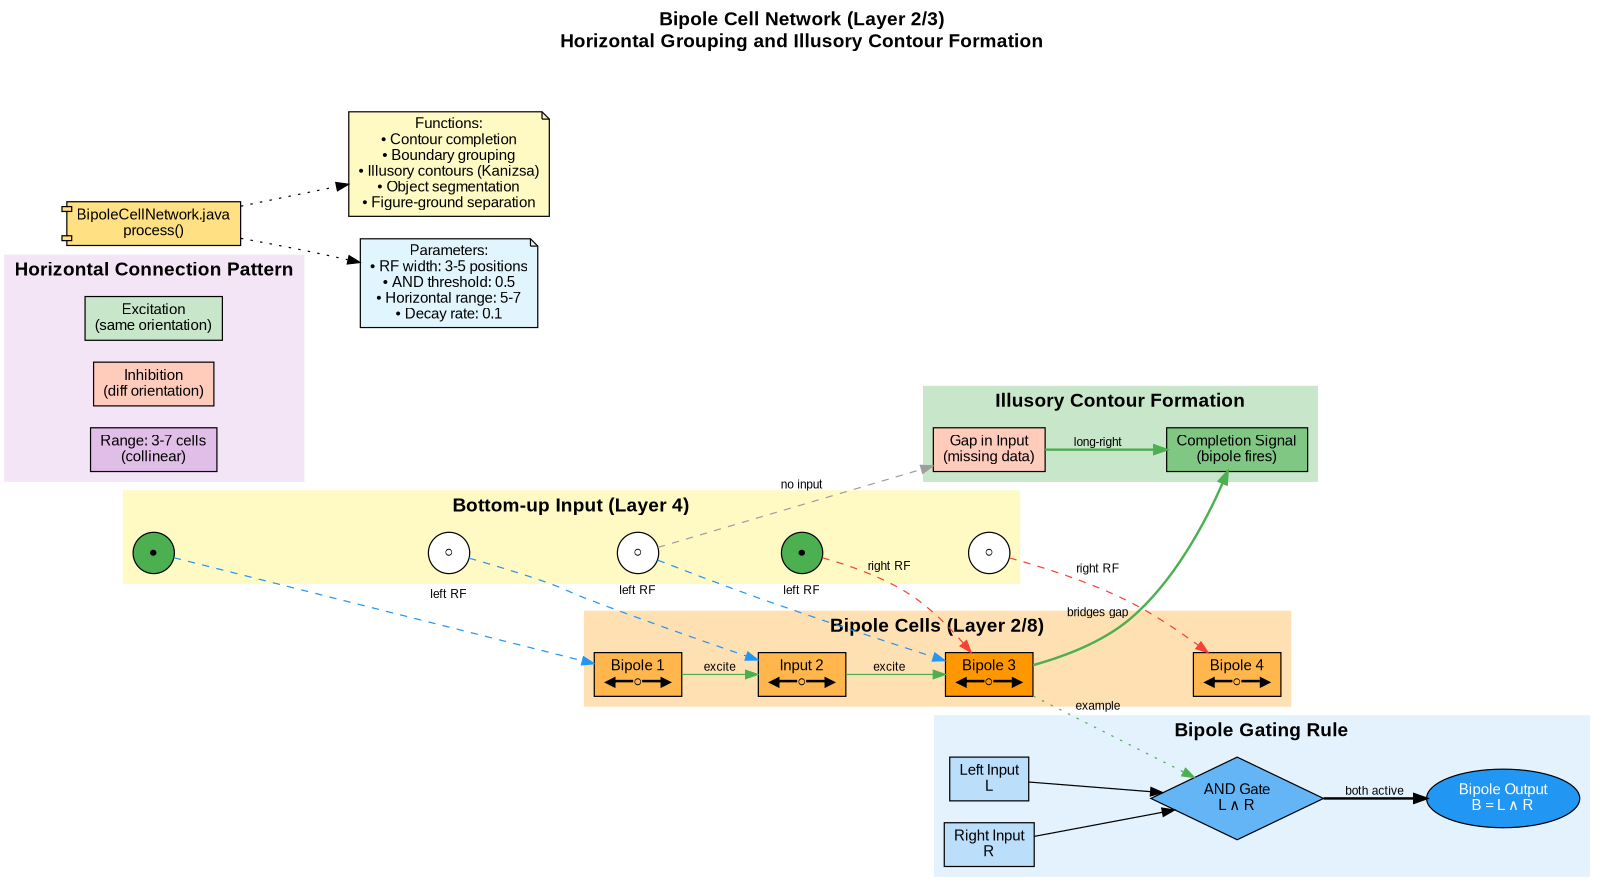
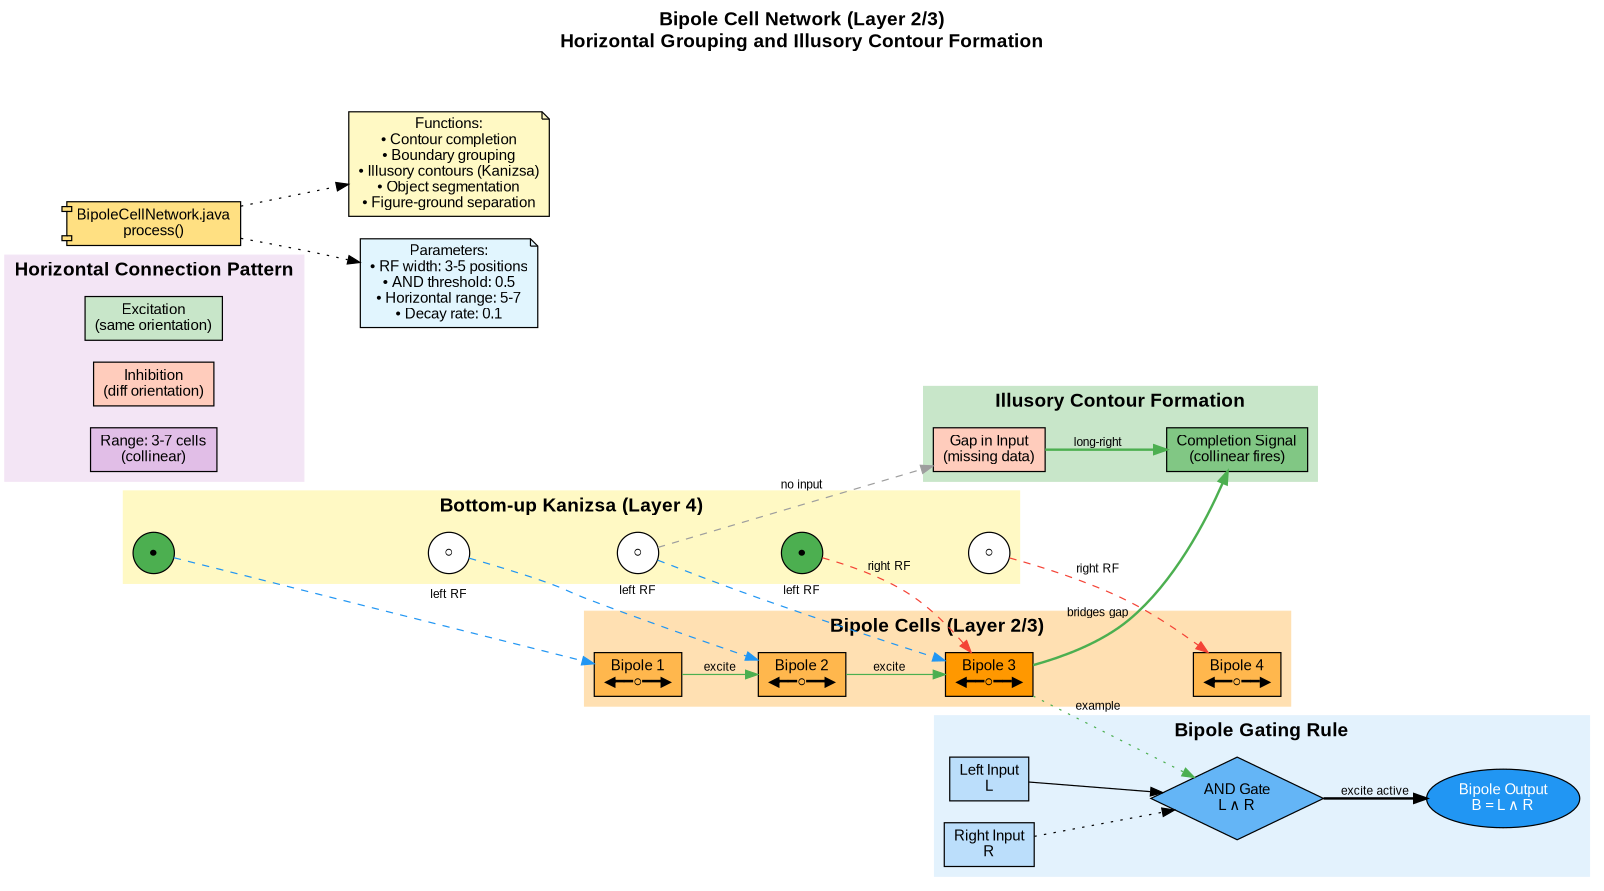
node "Completion Signal (bipole fires)": label "Completion Signal (bipole fires)" -> "Completion Signal (collinear fires)"
cluster "Bottom-up Input (Layer 4)": label "Bottom-up Input (Layer 4)" -> "Bottom-up Kanizsa (Layer 4)"
cluster "Bipole Cells (Layer 2/8)": label "Bipole Cells (Layer 2/8)" -> "Bipole Cells (Layer 2/3)"
node "Input 2 ◀━━○━━▶": label "Input 2 ◀━━○━━▶" -> "Bipole 2 ◀━━○━━▶"
edge "AND Gate L ∧ R" -> "Bipole Output B = L ∧ R": label "both active" -> "excite active"
edge "Right Input R" -> "AND Gate L ∧ R": style solid -> dotted
